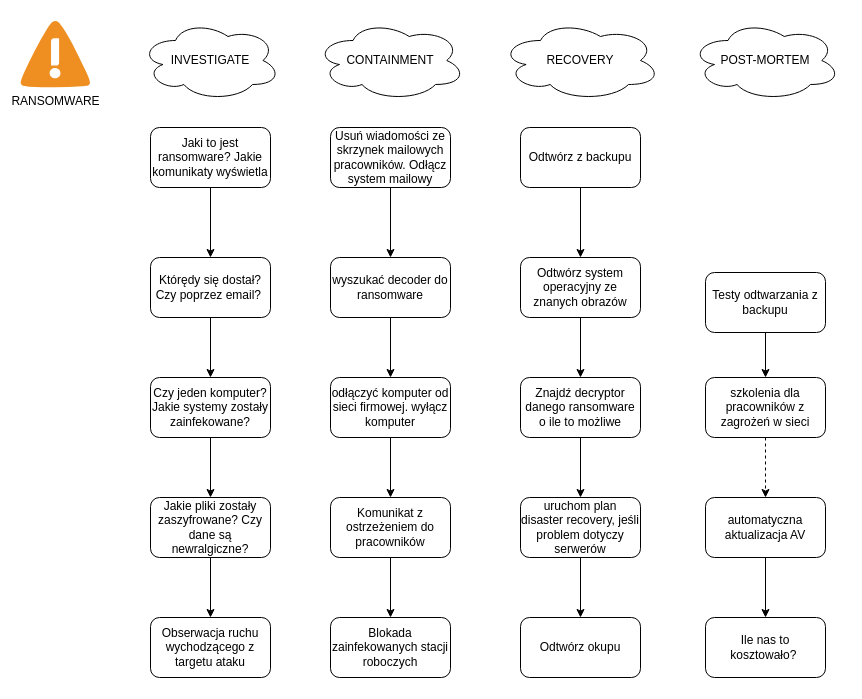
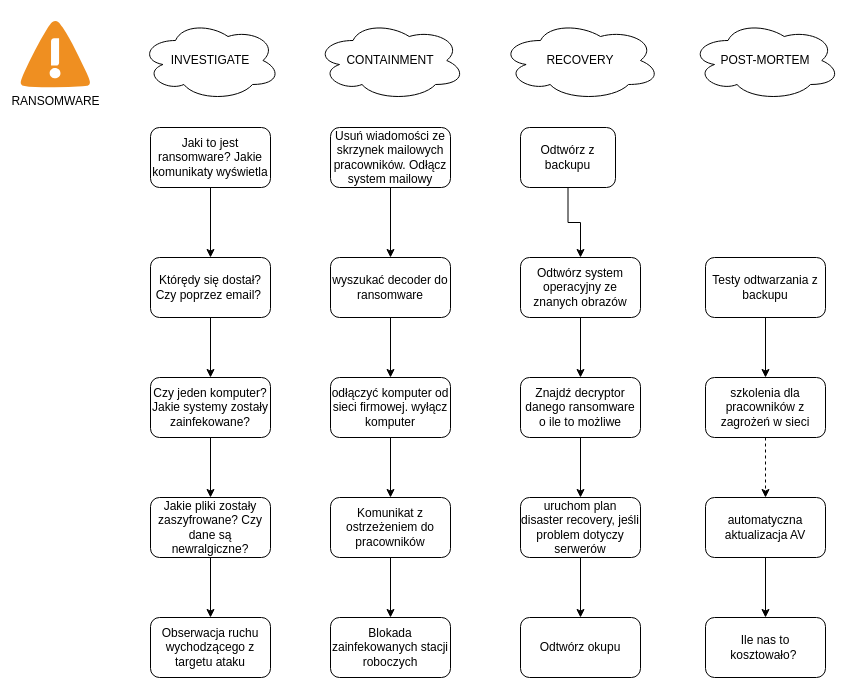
node "Odtwórz z backupu": size 120x60 -> 95x60
node "Testy odtwarzania z backupu": moved (766, 303) -> (766, 288)
